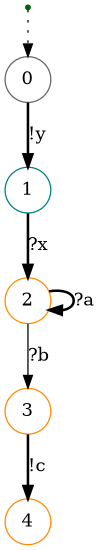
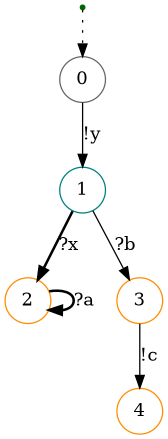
edge "0" -> "1": style bold -> solid
edge "2" -> "3": now "1" -> "3"
edge "3" -> "4": style bold -> solid
